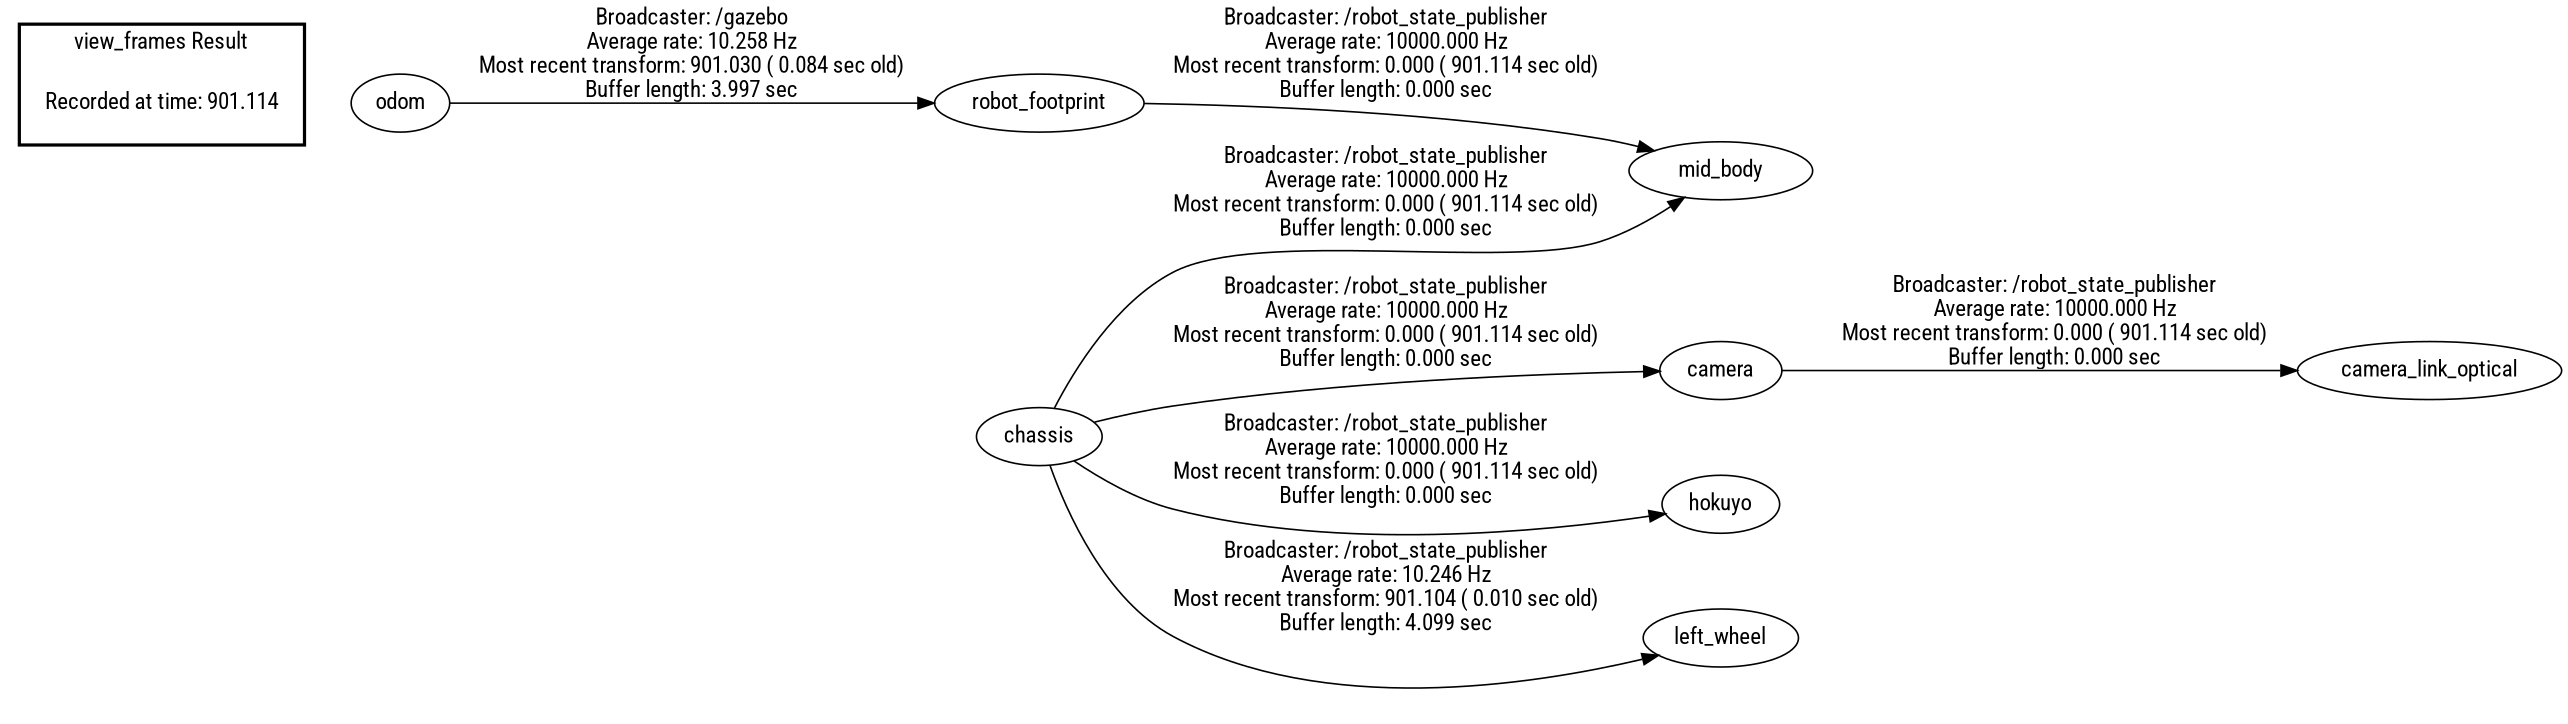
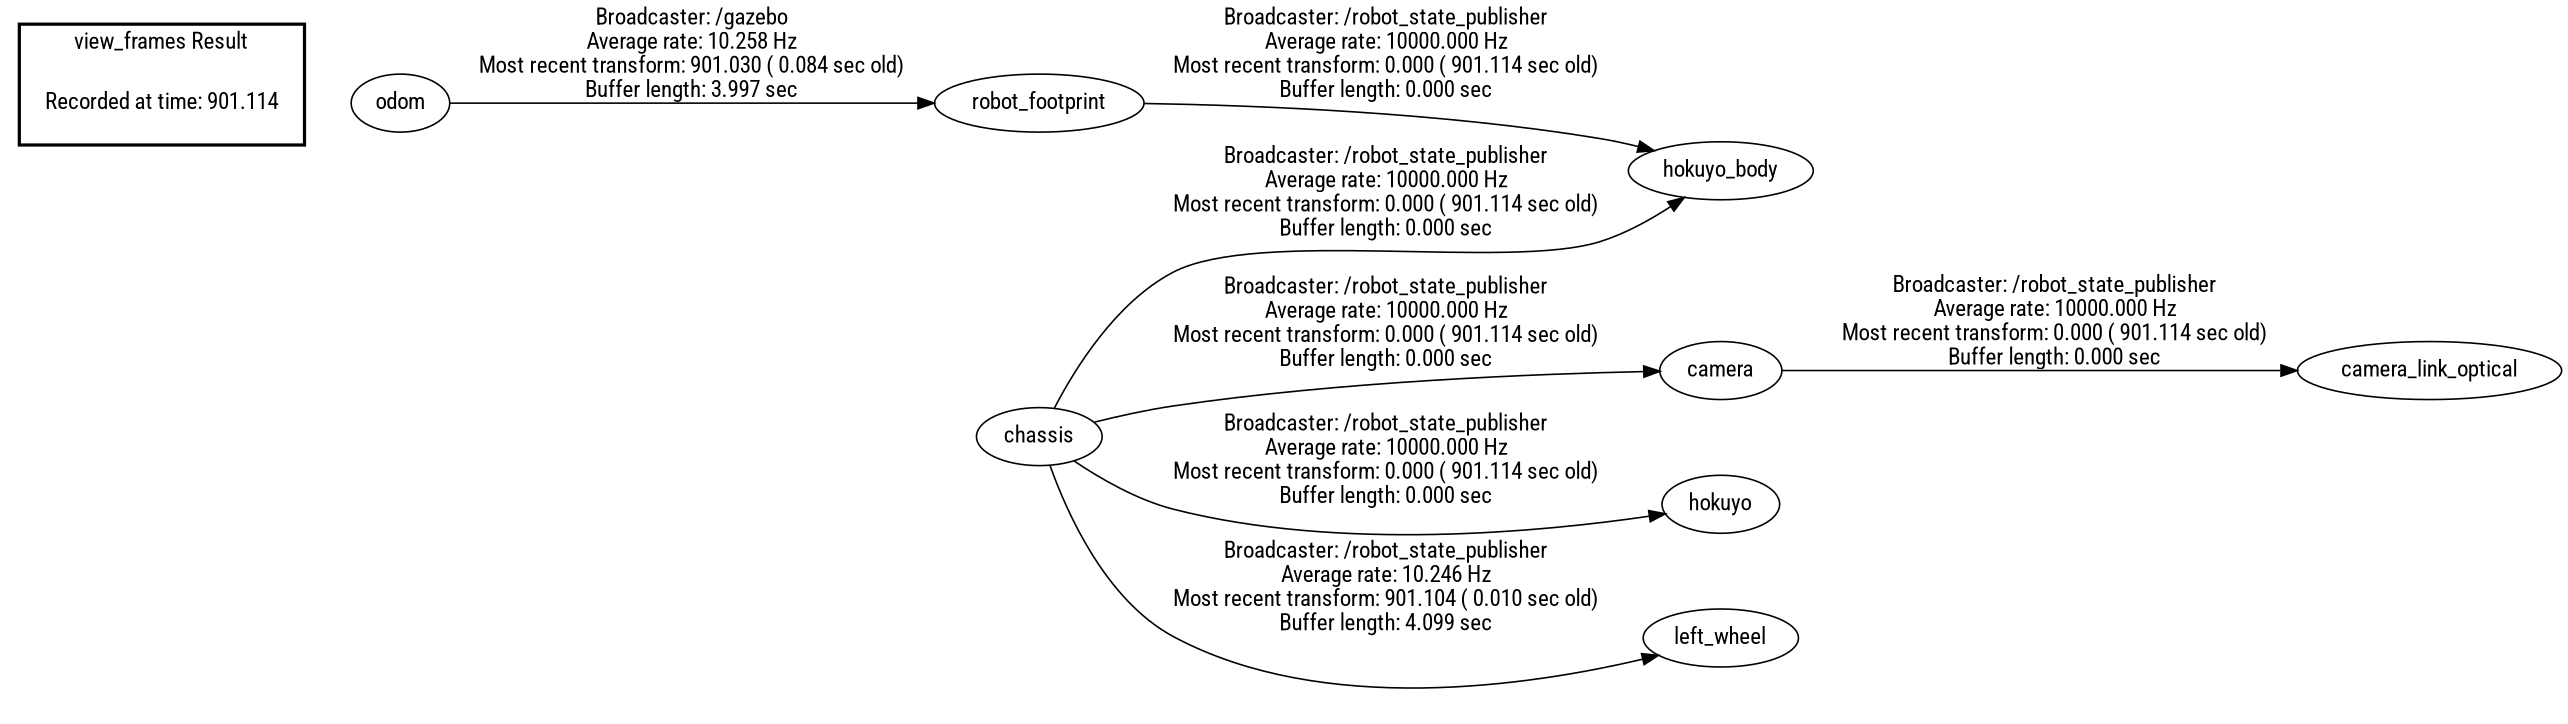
node "mid_body": label "mid_body" -> "hokuyo_body"
